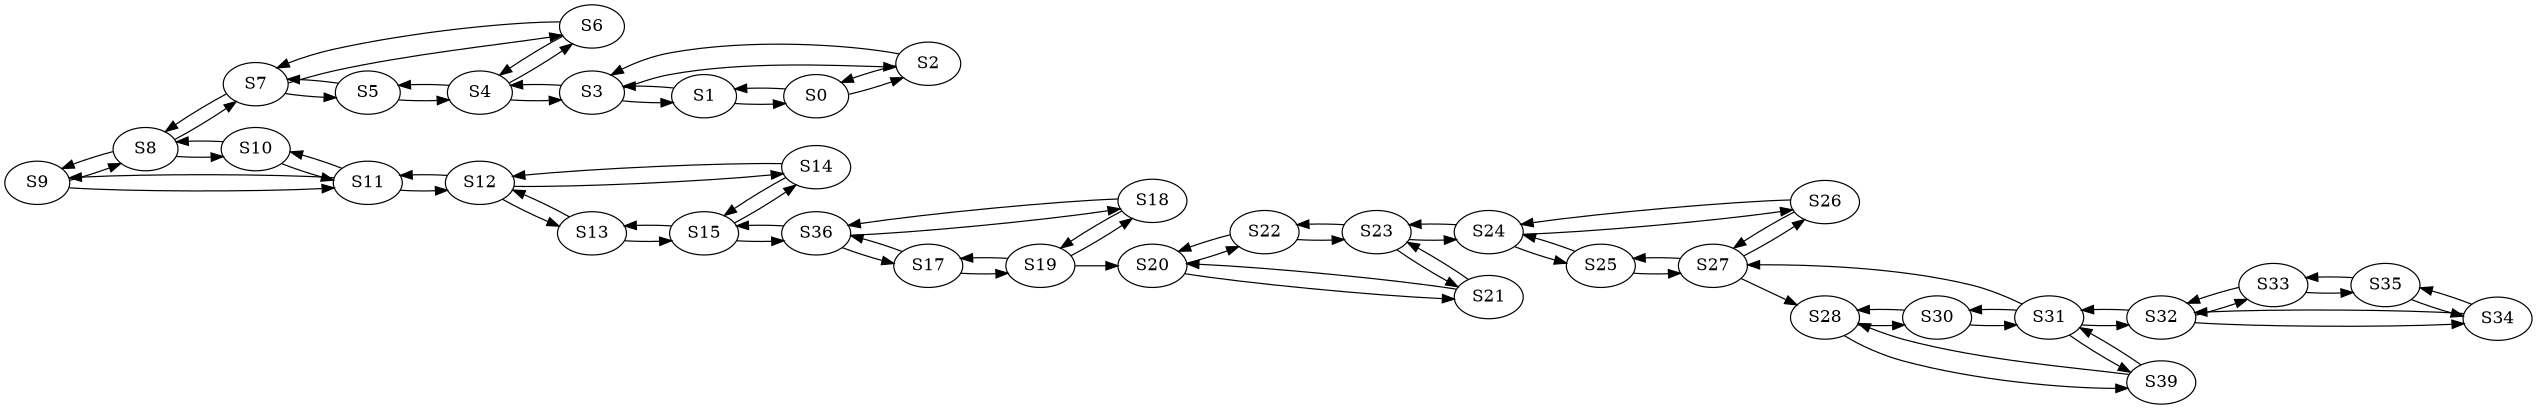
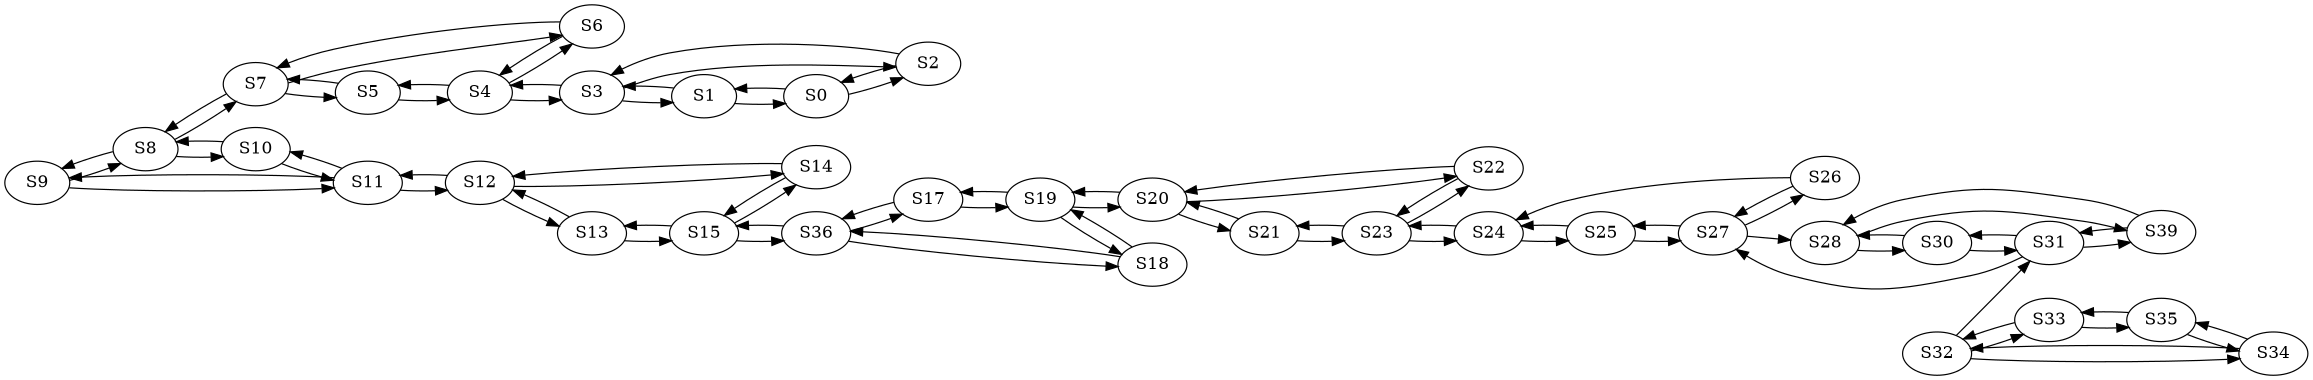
edge "S20" -> "S19": added
edge "S24" -> "S26": removed
edge "S31" -> "S32": removed
